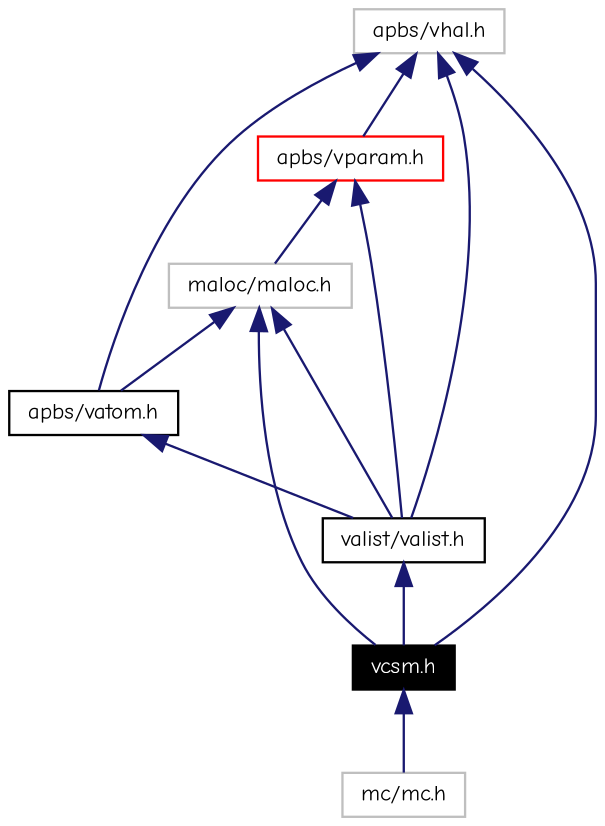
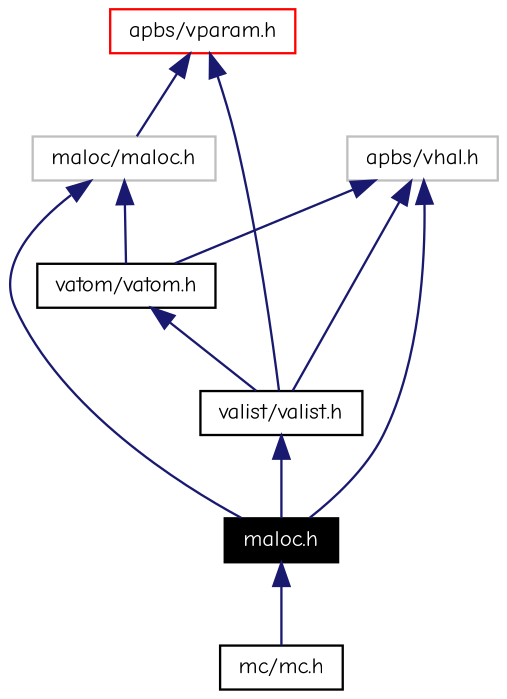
edge "apbs/vparam.h" -> "apbs/vhal.h": removed
node "apbs/vatom.h": label "apbs/vatom.h" -> "vatom/vatom.h"
edge "valist/valist.h" -> "maloc/maloc.h": removed
node "vcsm.h": label "vcsm.h" -> "maloc.h"
node "mc/mc.h": color grey75 -> black
